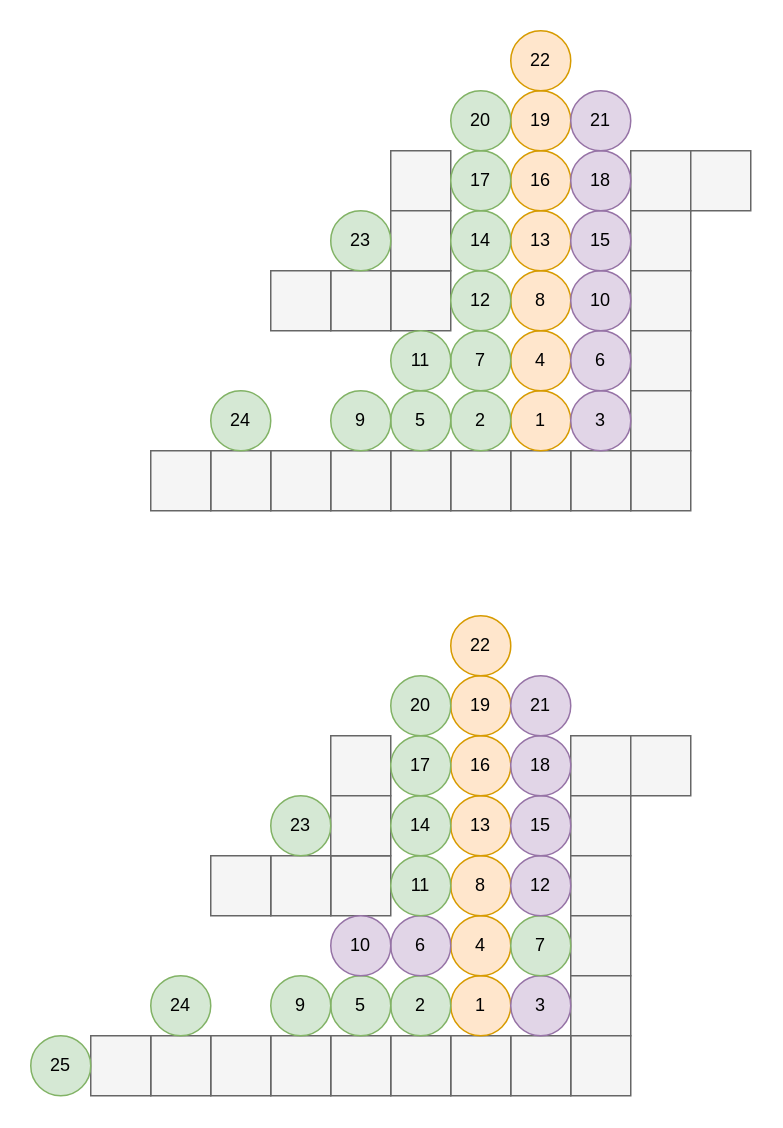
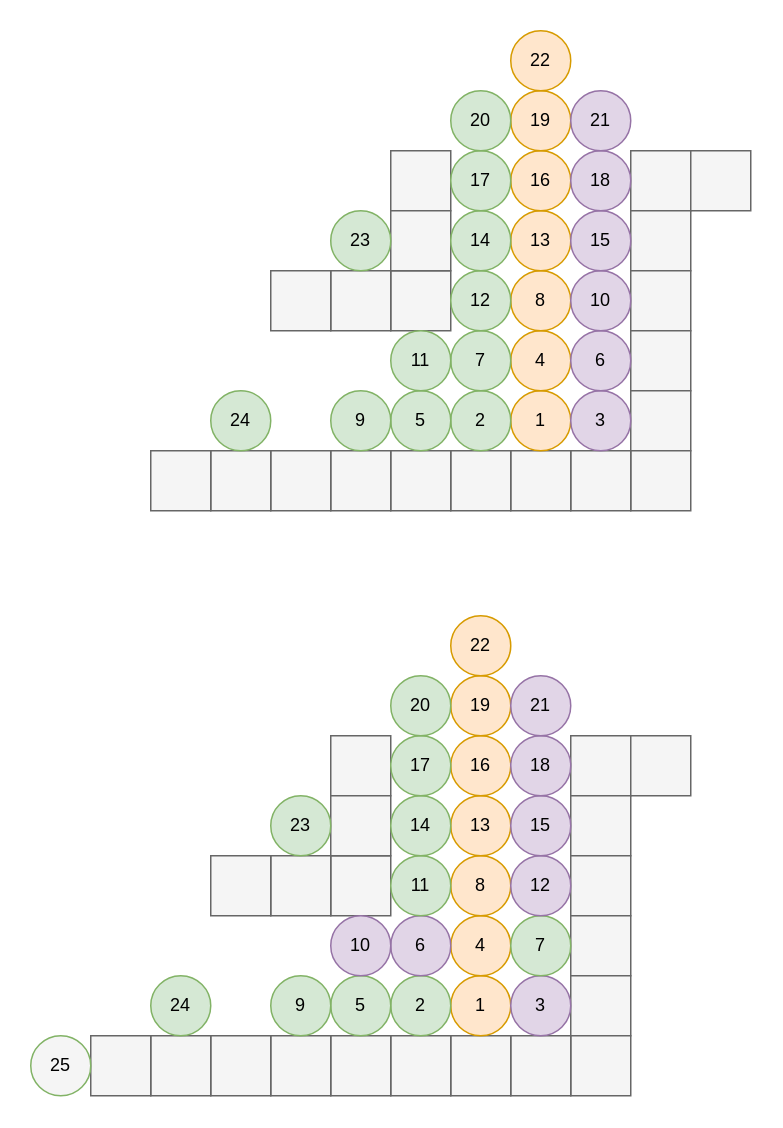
node "25": fillcolor #d5e8d4 -> #f5f5f5
